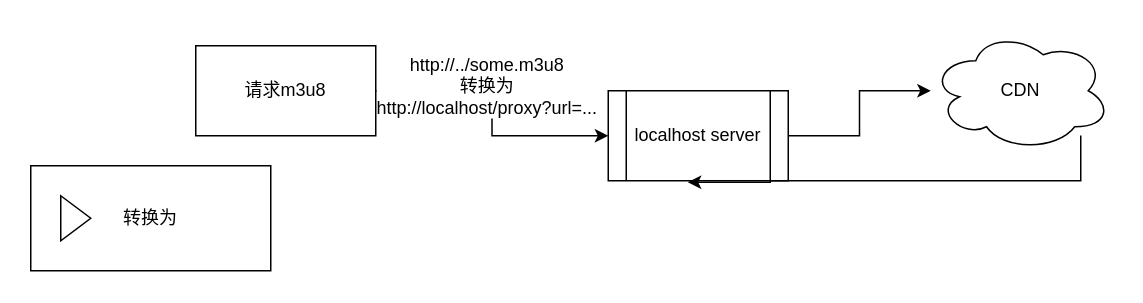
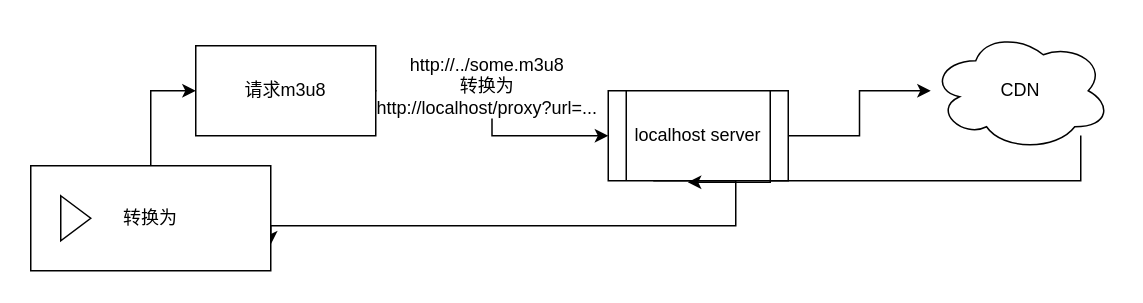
edge "转换为" -> "请求m3u8": added
edge "localhost server" -> "转换为": added
